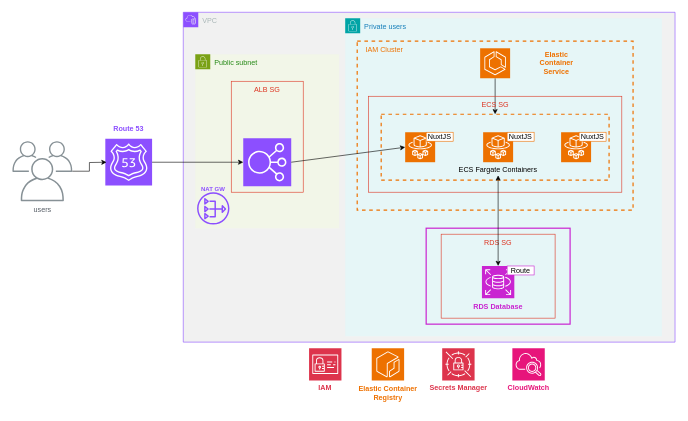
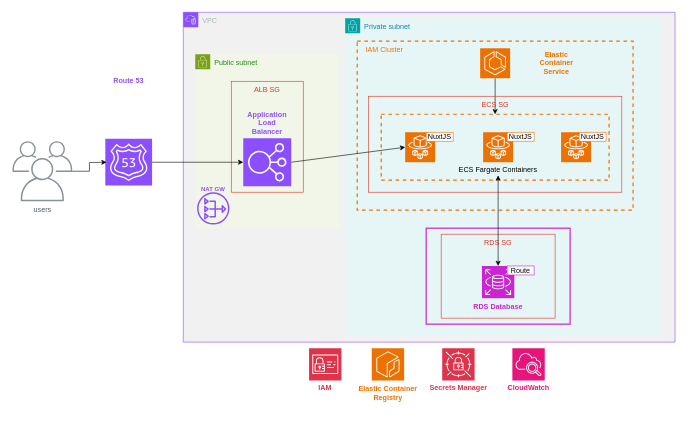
node "Private users": label "Private users" -> "Private subnet"
node "Application Load Balancer": added
node "Route 53": moved (129, 129) -> (129, 81)
